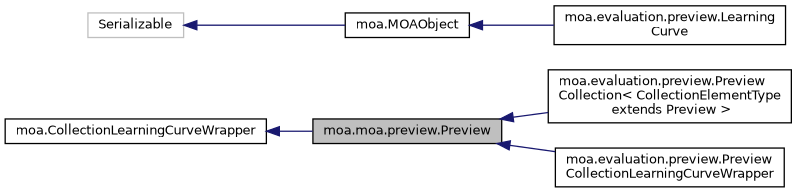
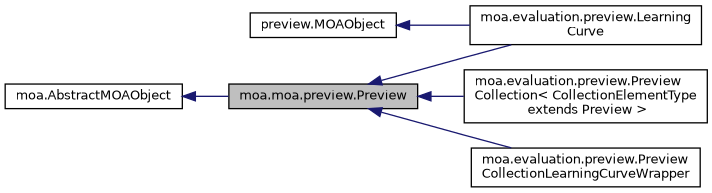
node "Serializable": removed
node "moa.MOAObject": label "moa.MOAObject" -> "preview.MOAObject"
edge "moa.evaluation.preview.Learning Curve" -> "moa.moa.preview.Preview": added
node "moa.CollectionLearningCurveWrapper": label "moa.CollectionLearningCurveWrapper" -> "moa.AbstractMOAObject"
